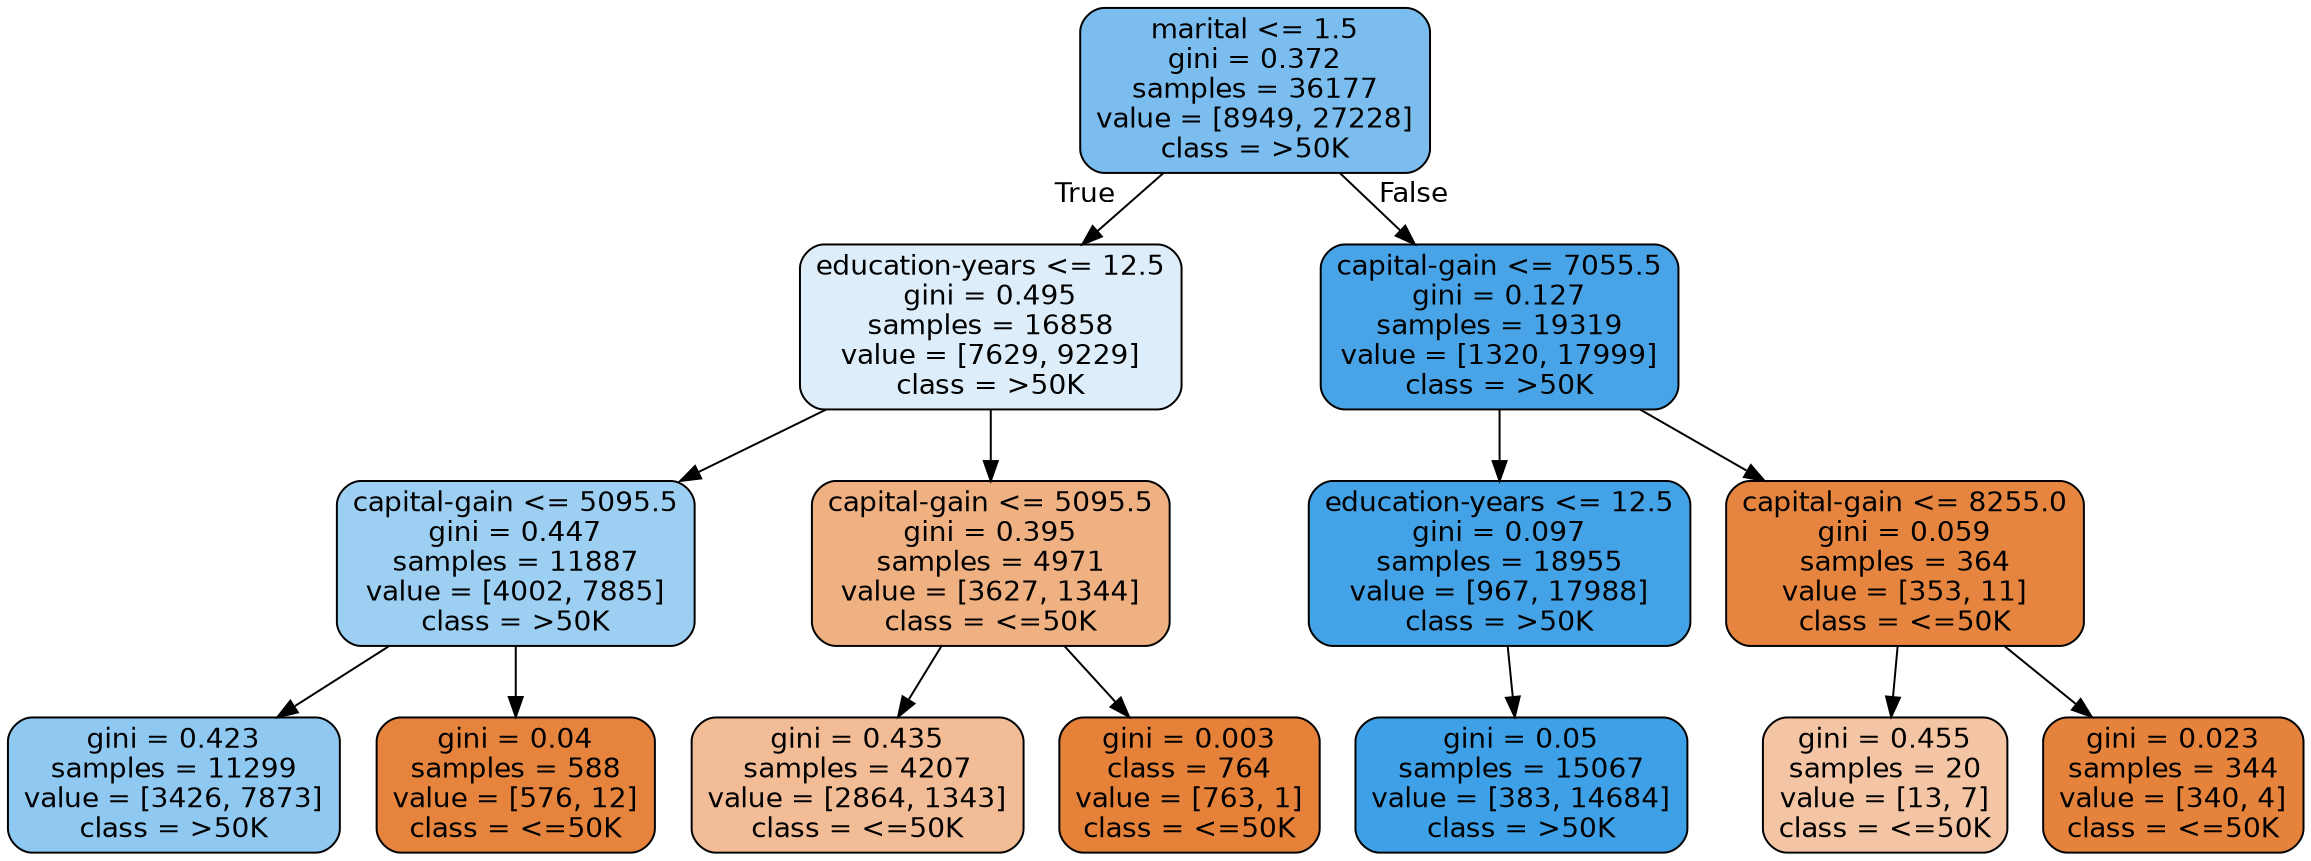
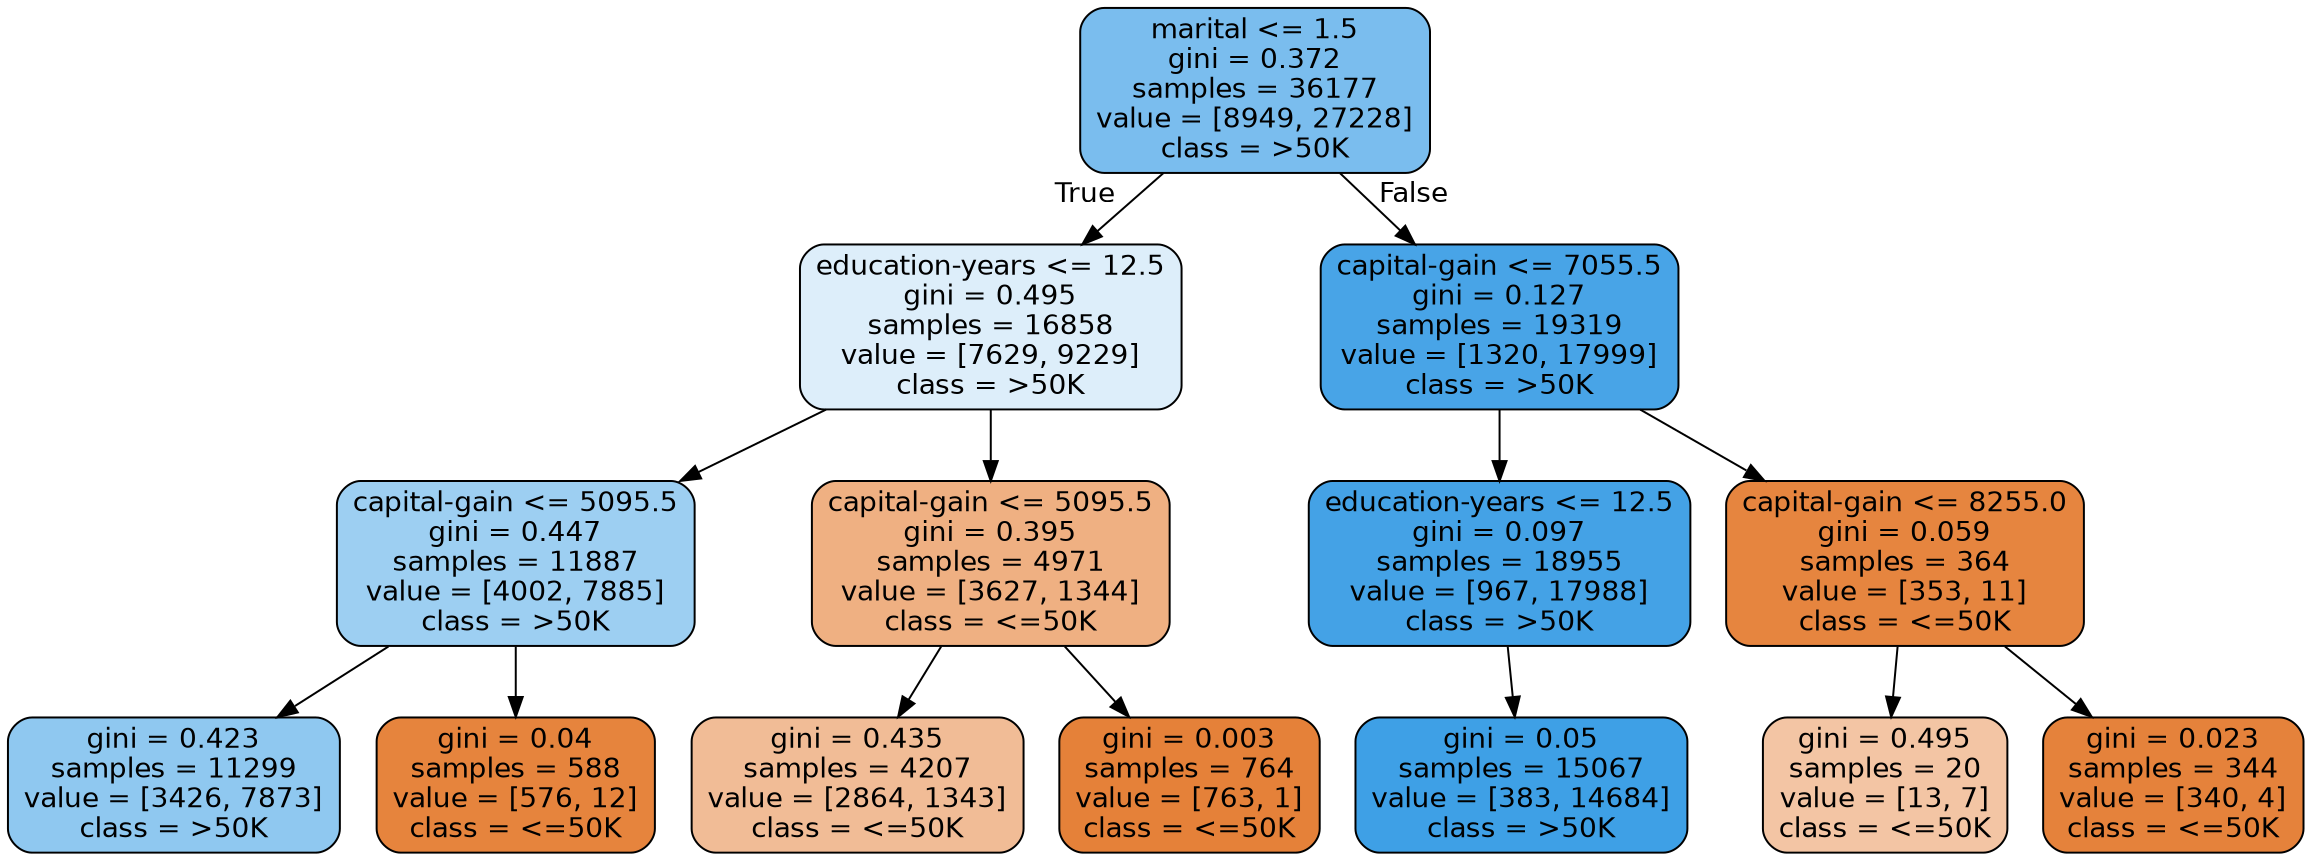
node "gini = 0.003 class = 764 value = [763, 1] class = <=50K": label "gini = 0.003 class = 764 value = [763, 1] class = <=50K" -> "gini = 0.003 samples = 764 value = [763, 1] class = <=50K"
node "gini = 0.455 samples = 20 value = [13, 7] class = <=50K": label "gini = 0.455 samples = 20 value = [13, 7] class = <=50K" -> "gini = 0.495 samples = 20 value = [13, 7] class = <=50K"
